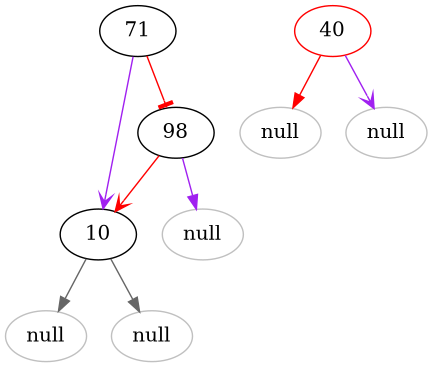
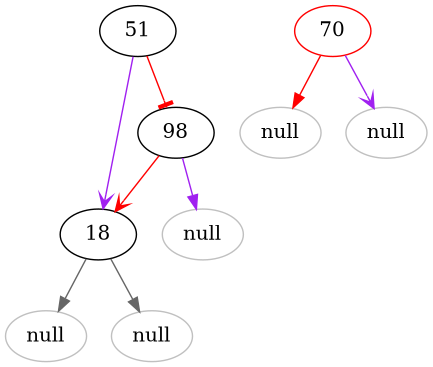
node "71": label "71" -> "51"
node "40": label "40" -> "70"
node "10": label "10" -> "18"
